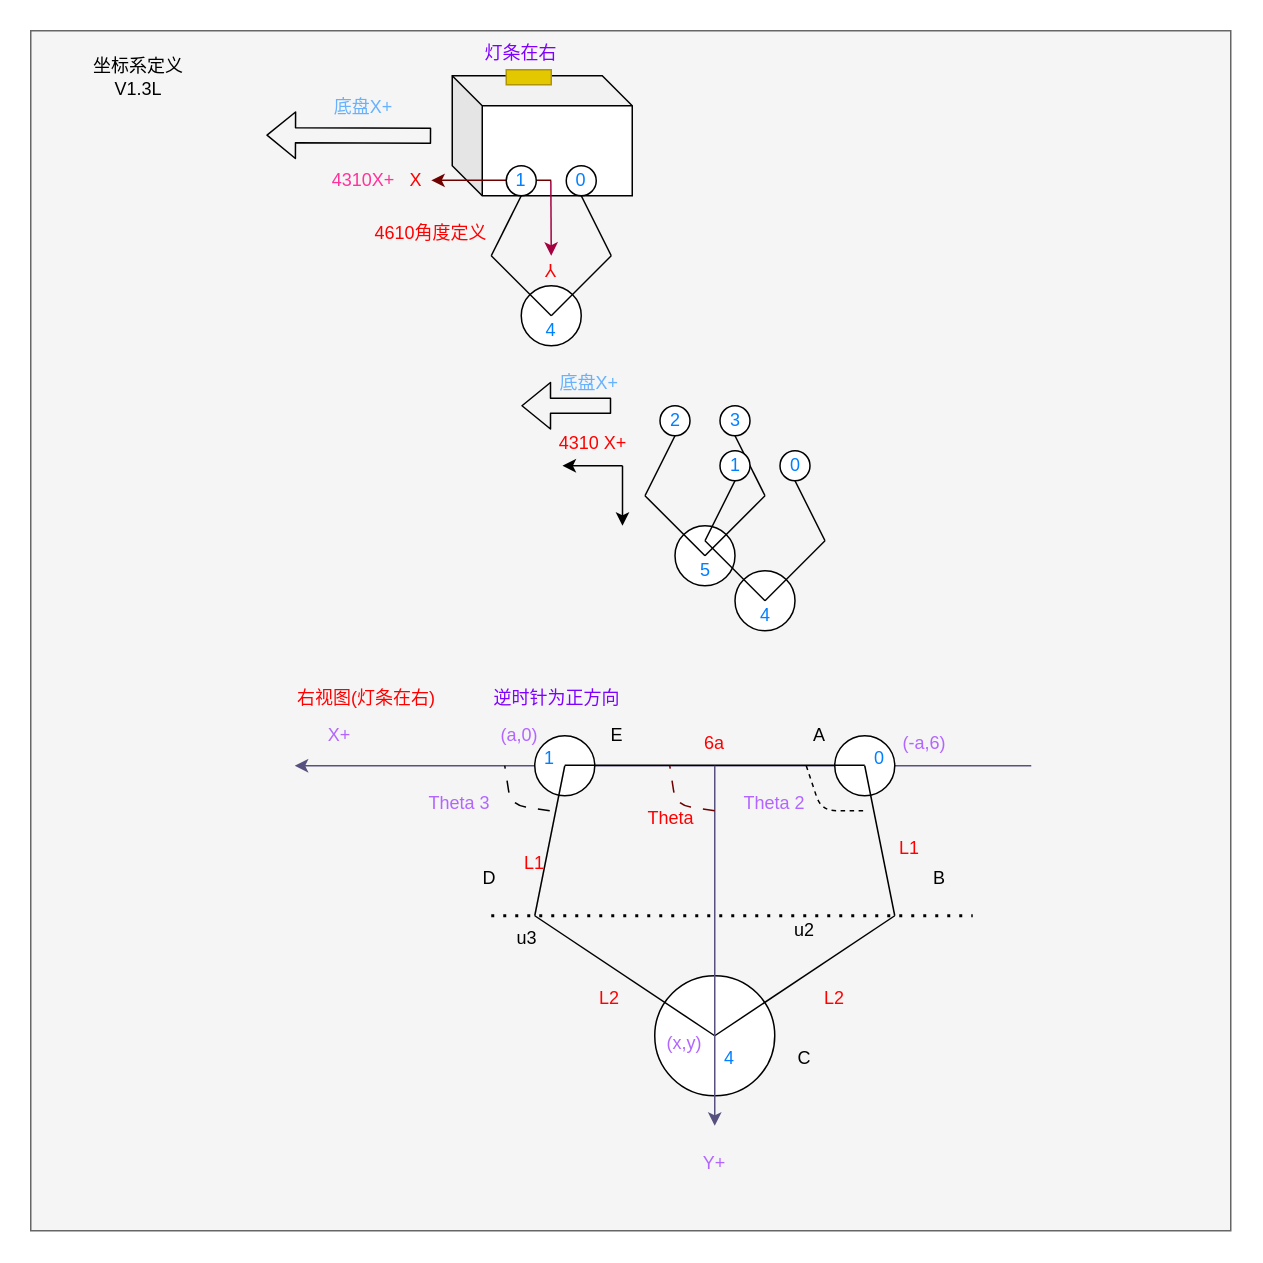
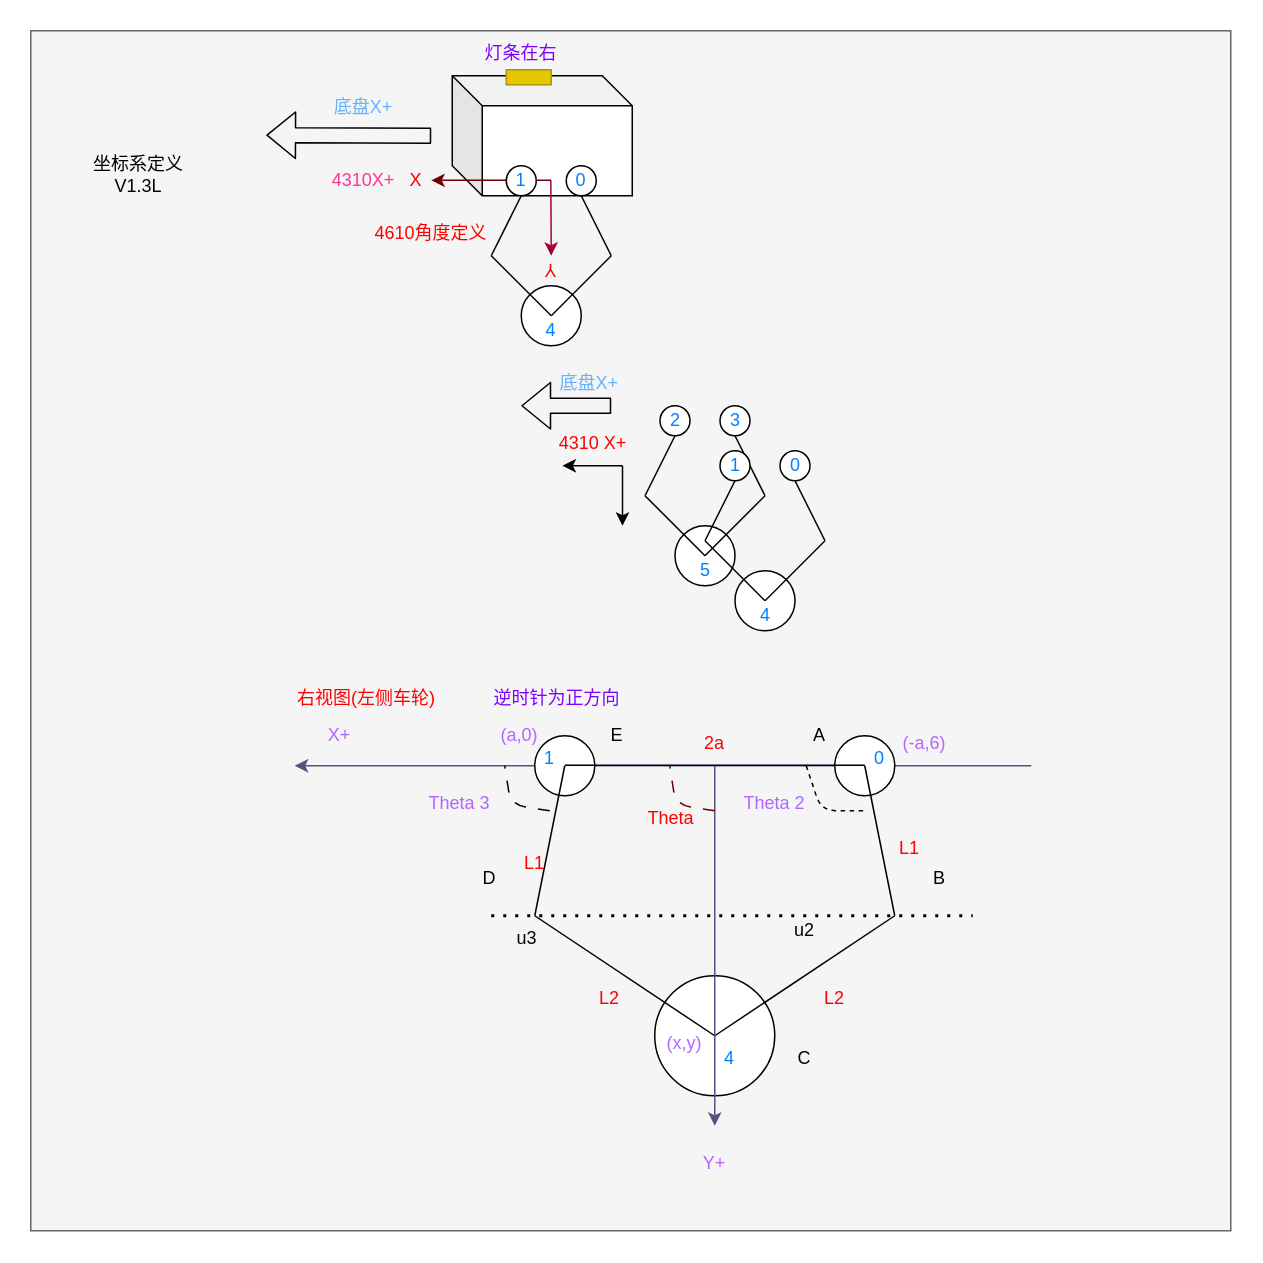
node "坐标系定义V1.3L": moved (139, 77) -> (139, 175)
node "右视图(灯条在右)": label "右视图(灯条在右)" -> "右视图(左侧车轮)"
node "6a": label "6a" -> "2a"
